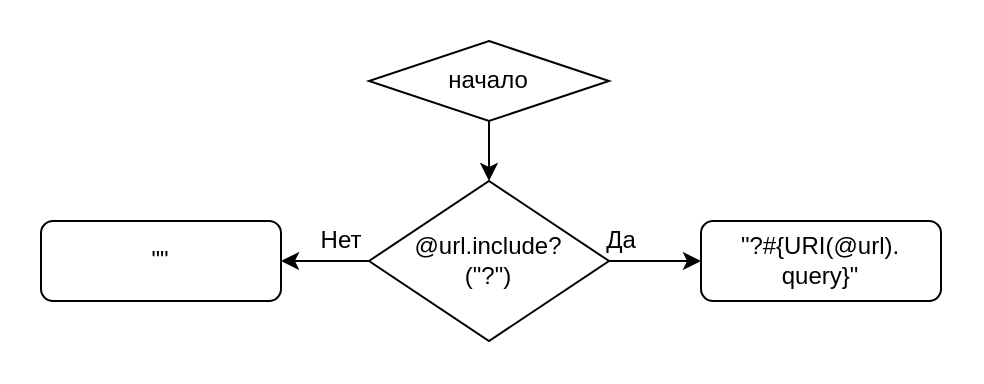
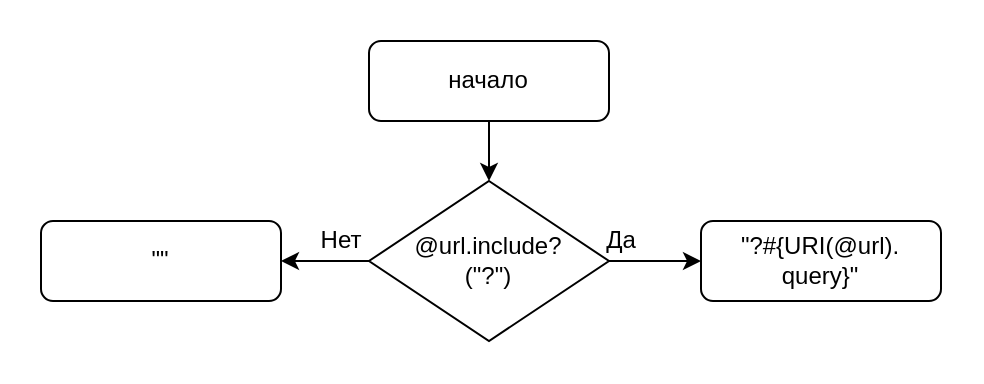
node "начало": shape diamond -> rounded rectangle
